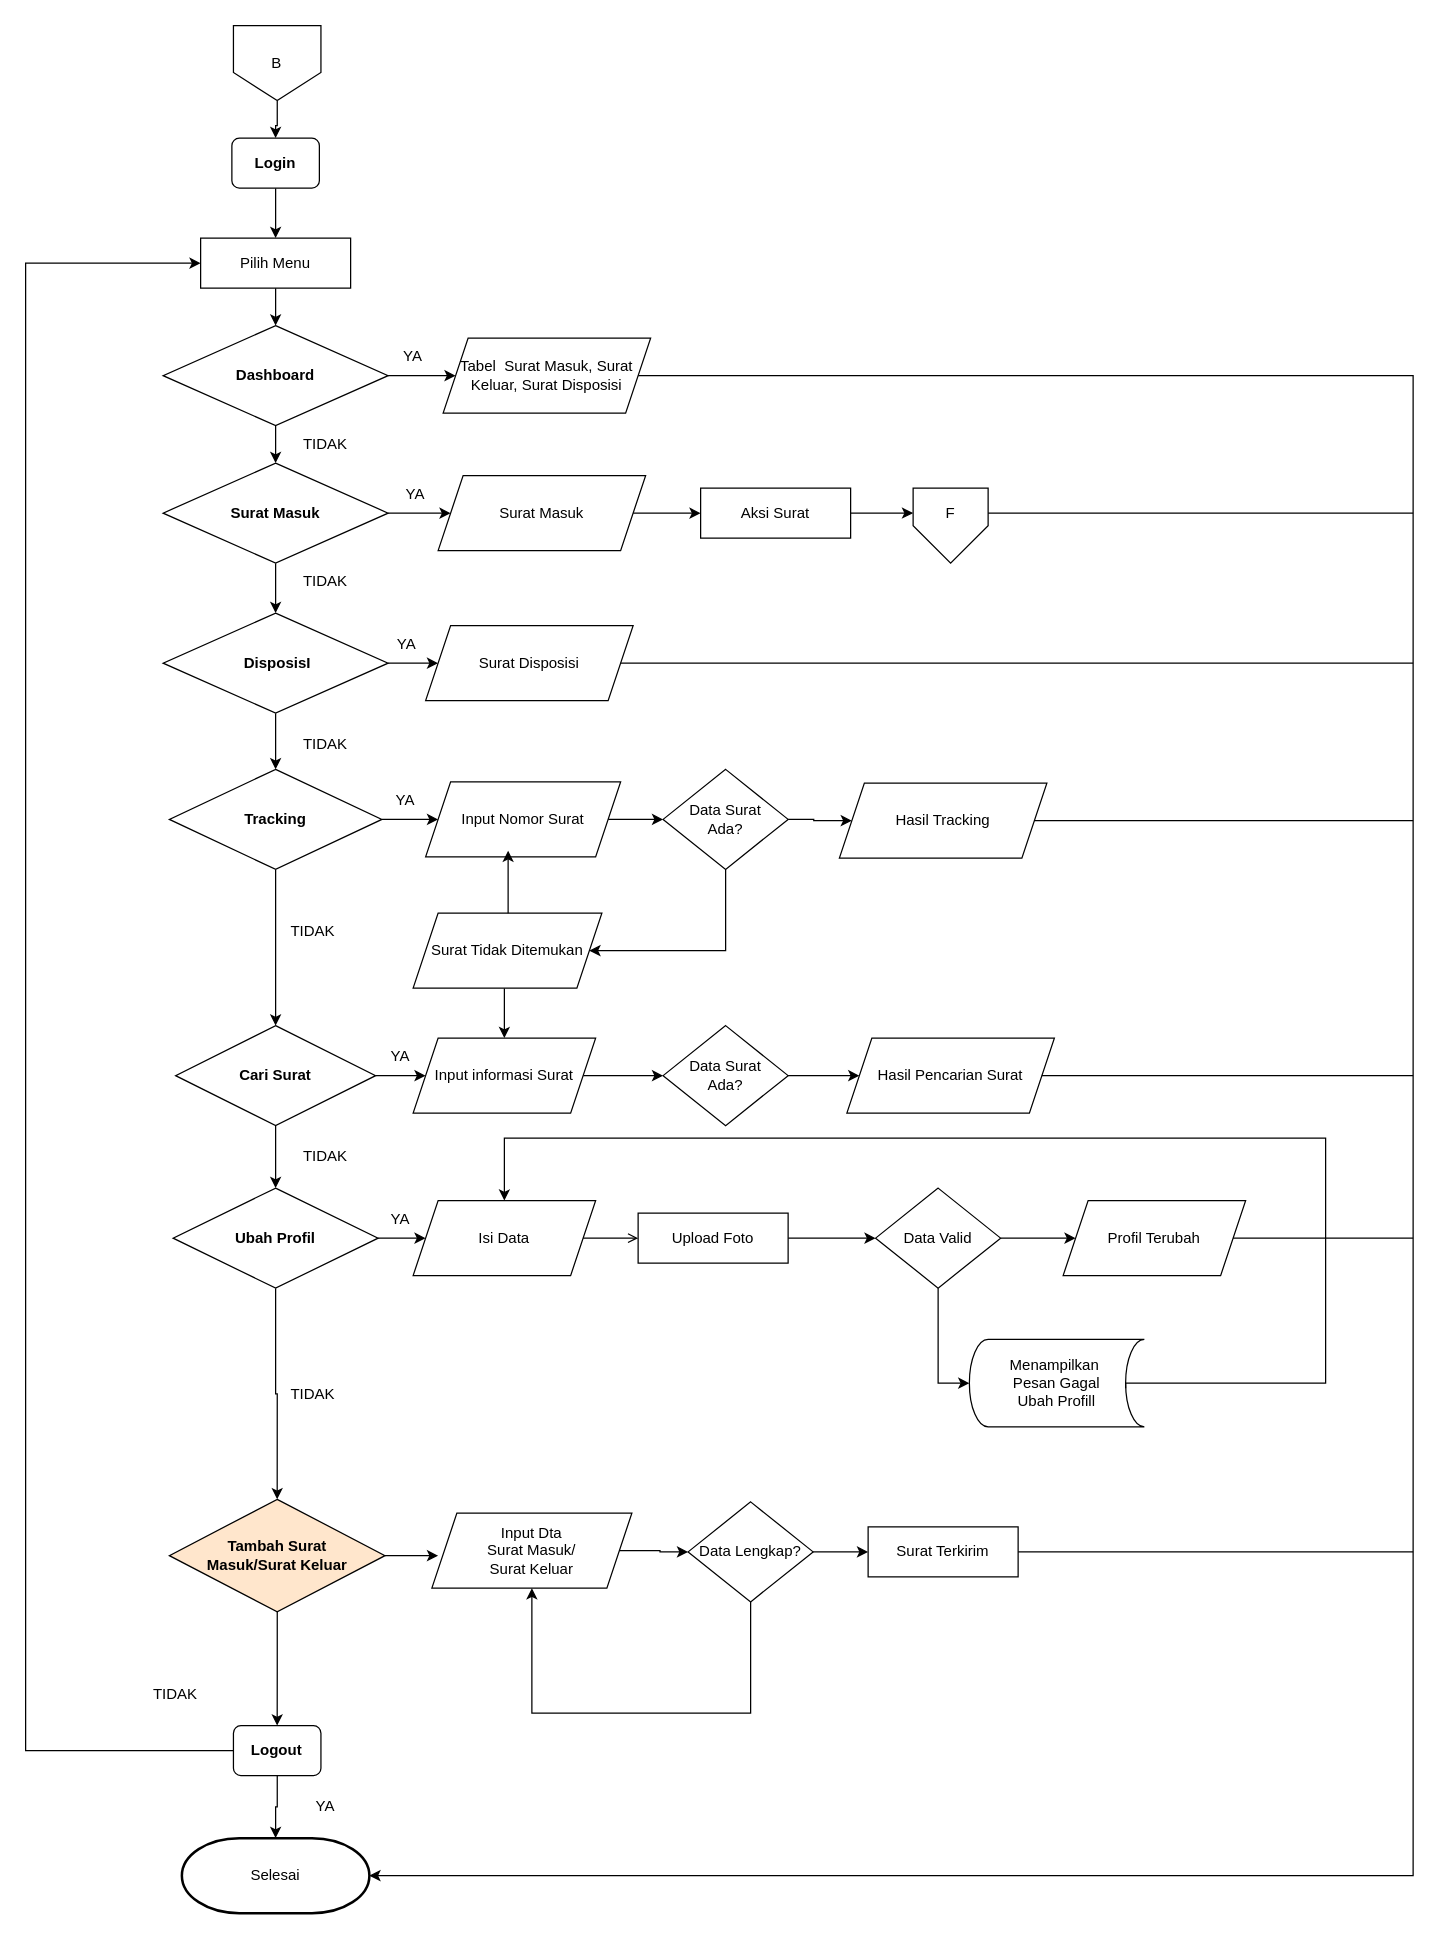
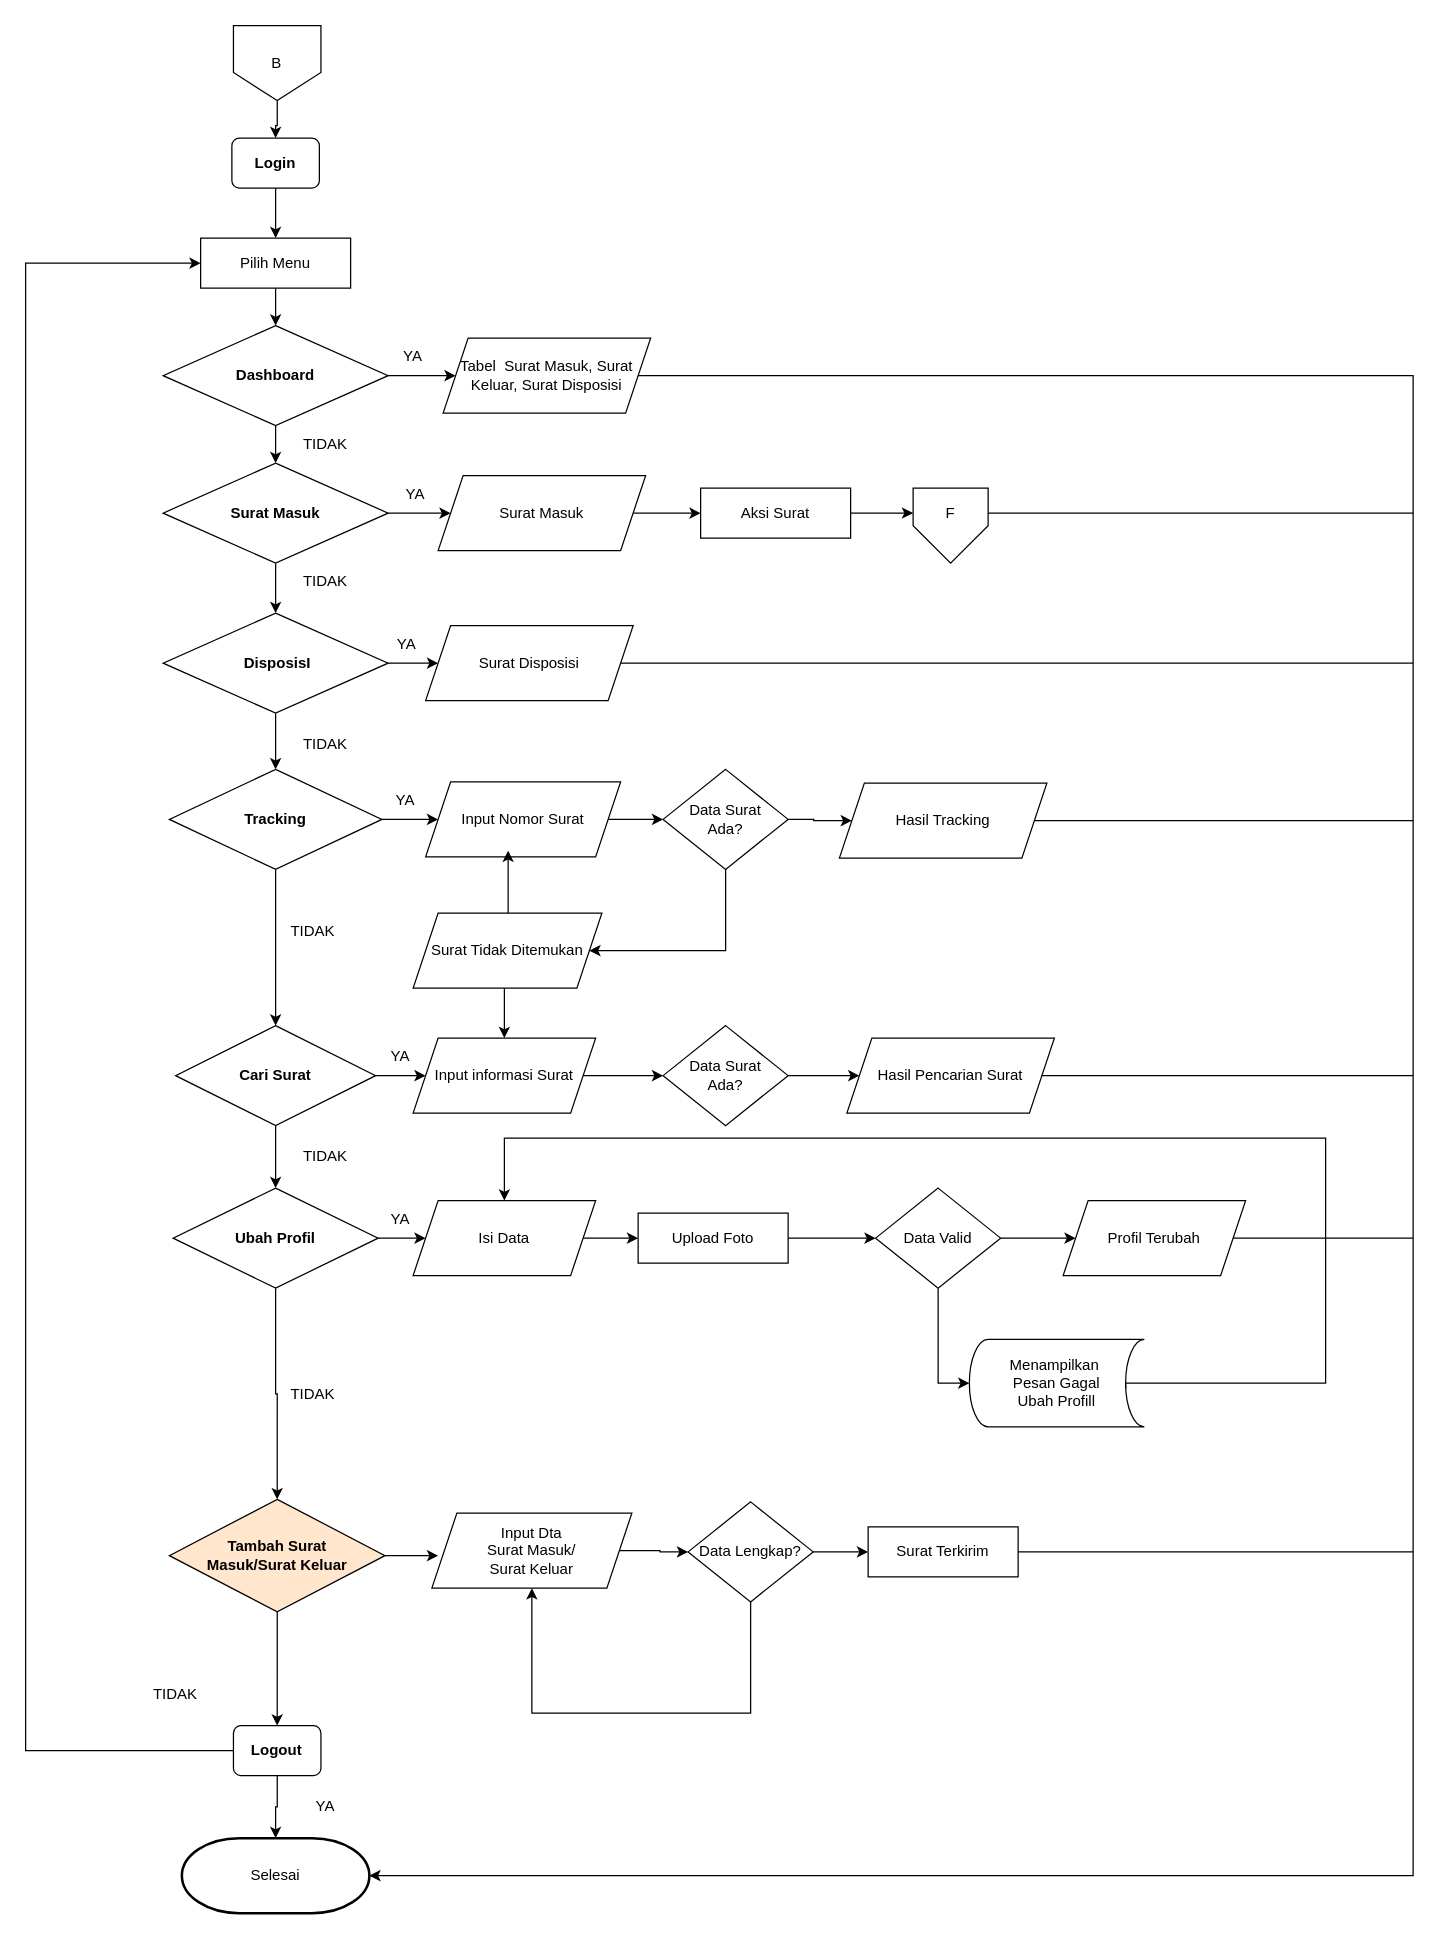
edge "Isi Data" -> "Upload Foto": arrowhead open -> classic
